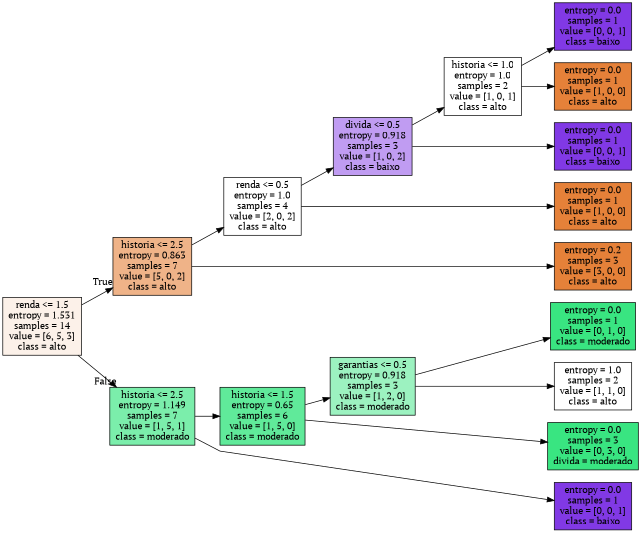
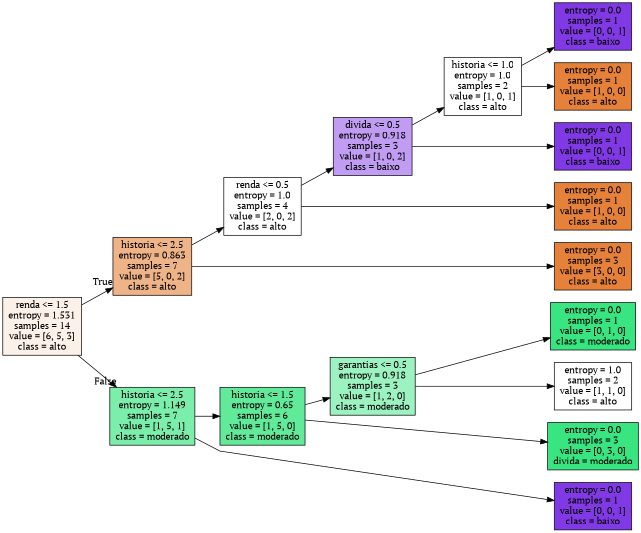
node "entropy = 0.2 samples = 3 value = [3, 0, 0] class = alto": label "entropy = 0.2 samples = 3 value = [3, 0, 0] class = alto" -> "entropy = 0.0 samples = 3 value = [3, 0, 0] class = alto"
